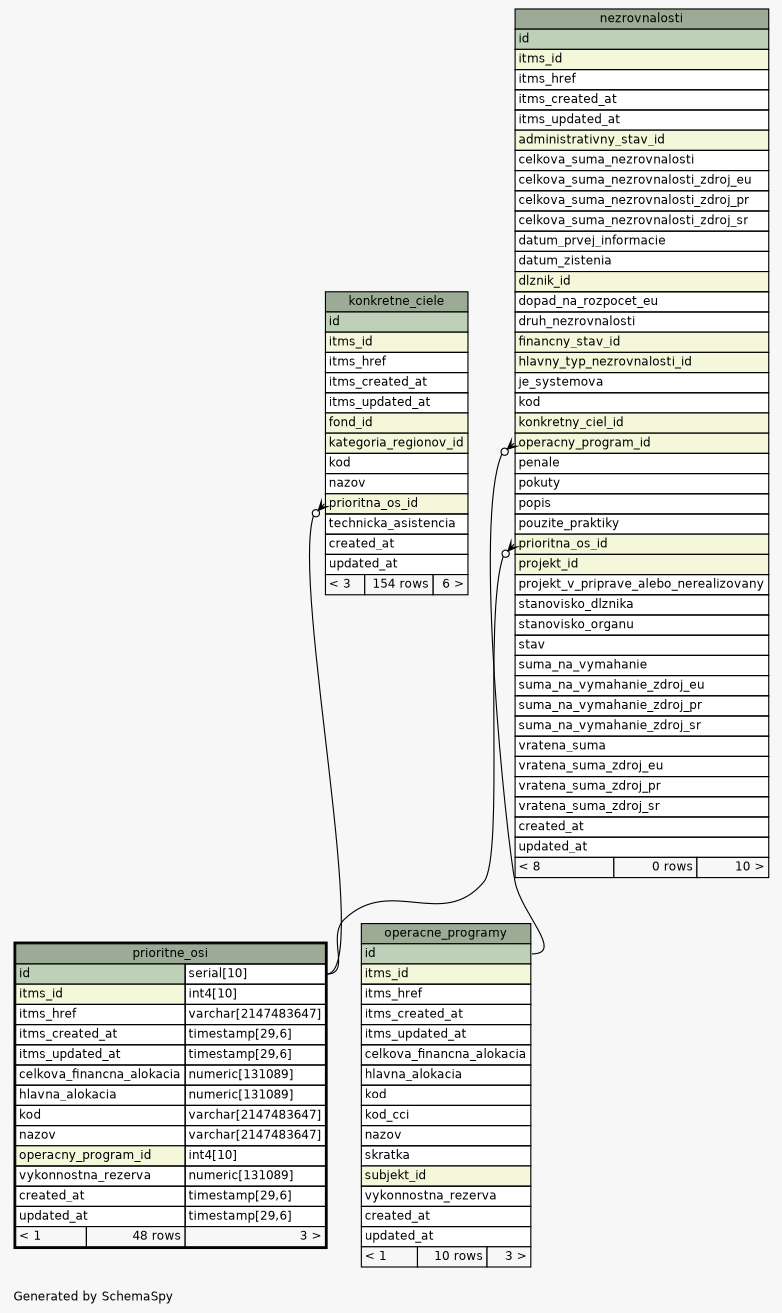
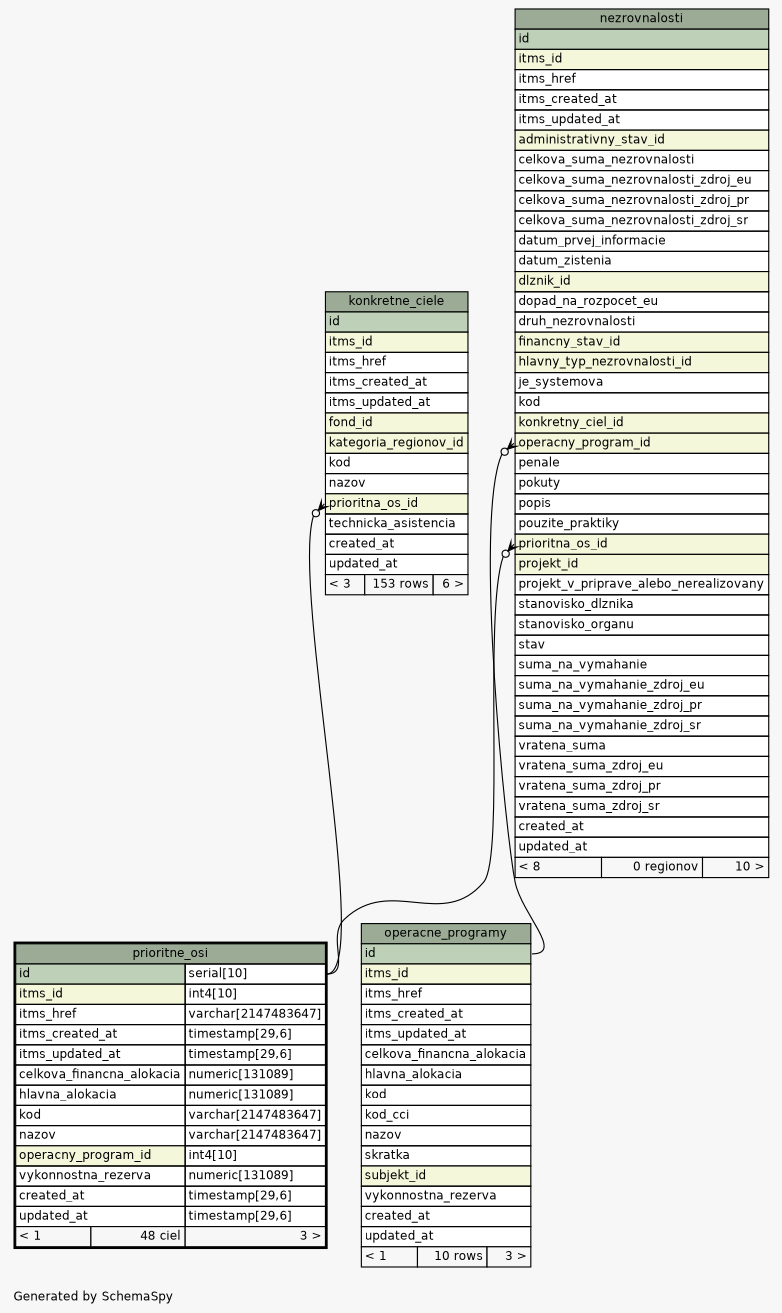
node "konkretne_ciele": text "154 rows" -> "153 rows"
node "nezrovnalosti": text "0 rows" -> "0 regionov"
node "prioritne_osi": text "48 rows" -> "48 ciel"
